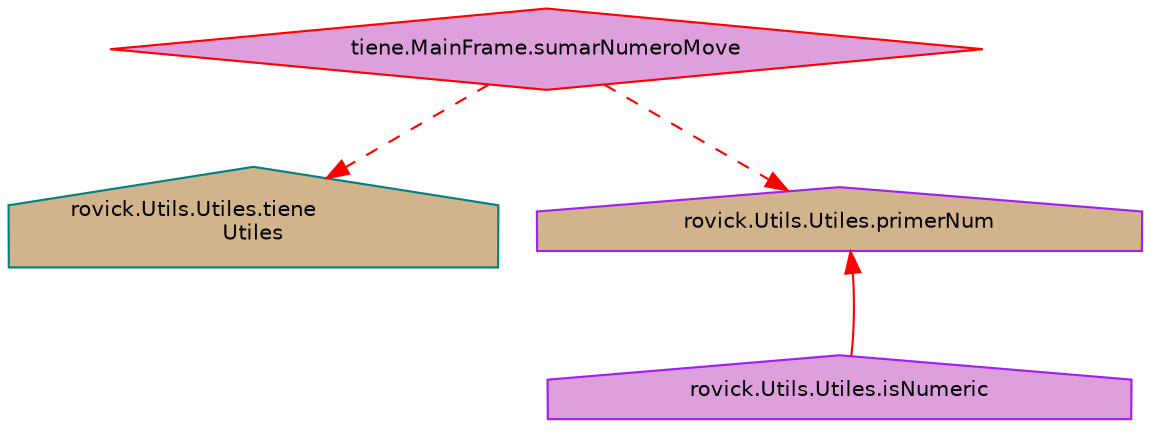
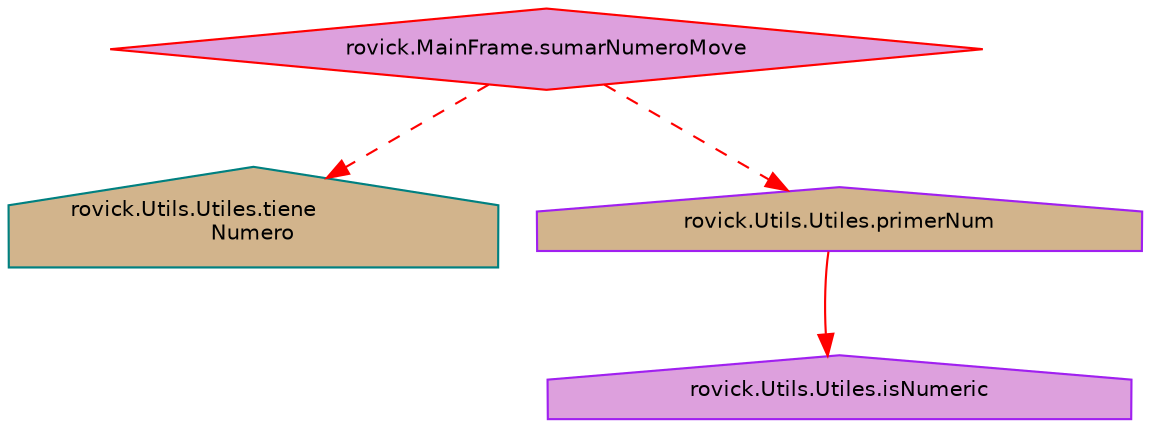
node "tiene.MainFrame.sumarNumeroMove": label "tiene.MainFrame.sumarNumeroMove" -> "rovick.MainFrame.sumarNumeroMove"
node "rovick.Utils.Utiles.tiene Utiles": label "rovick.Utils.Utiles.tiene Utiles" -> "rovick.Utils.Utiles.tiene Numero"
edge "rovick.Utils.Utiles.isNumeric" -> "rovick.Utils.Utiles.primerNum": reversed
